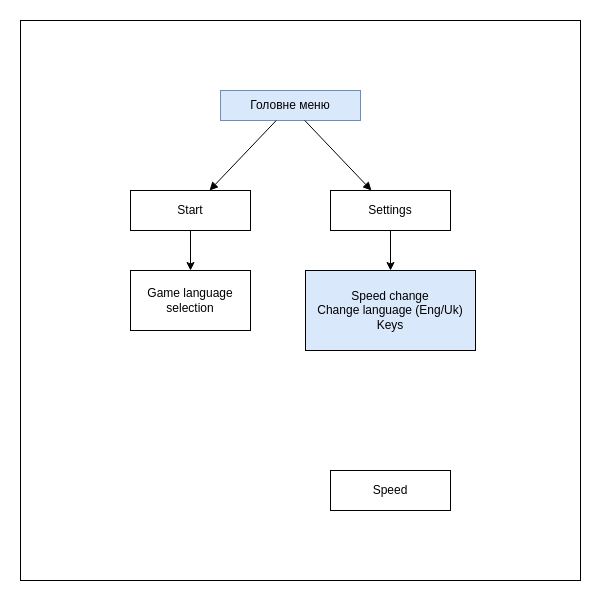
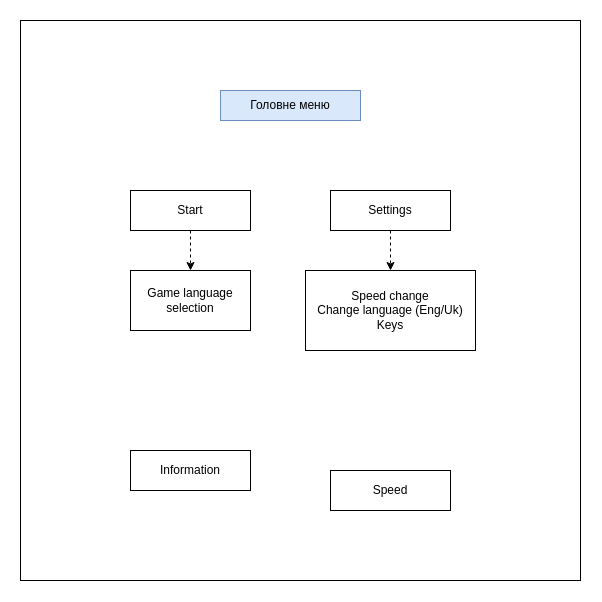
edge "Головне меню" -> "Start": removed
edge "Головне меню" -> "Settings": removed
edge "Start" -> "Game language selection": style solid -> dashed
edge "Settings" -> "Speed change Change language (Eng/Uk) Keys": style solid -> dashed
node "Speed change Change language (Eng/Uk) Keys": fillcolor #dae8fc -> #ffffff
node "Information": added
